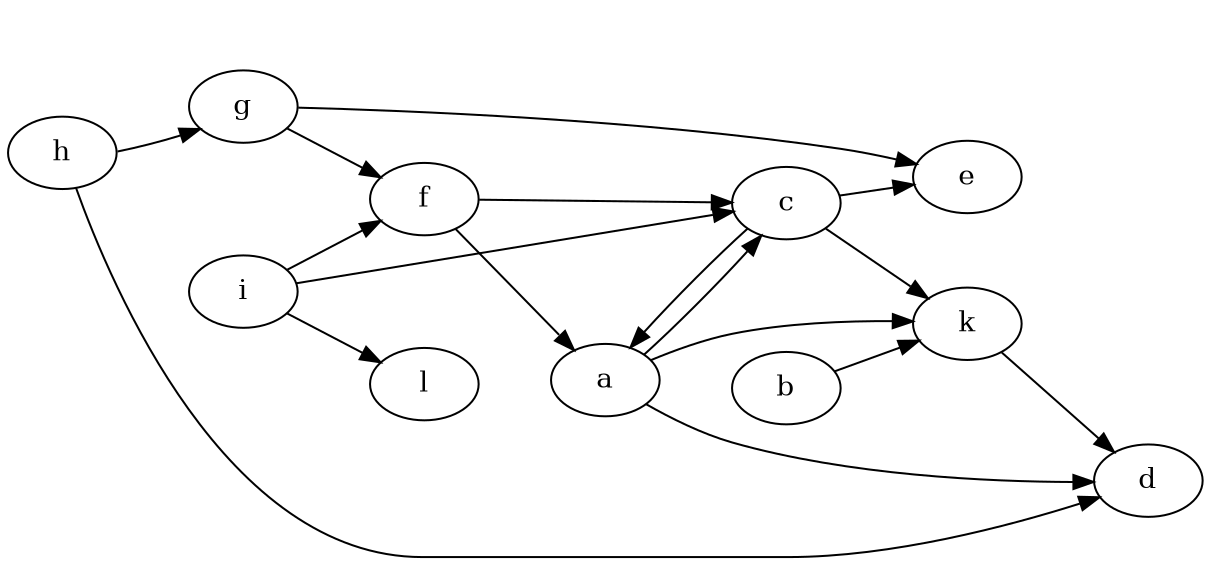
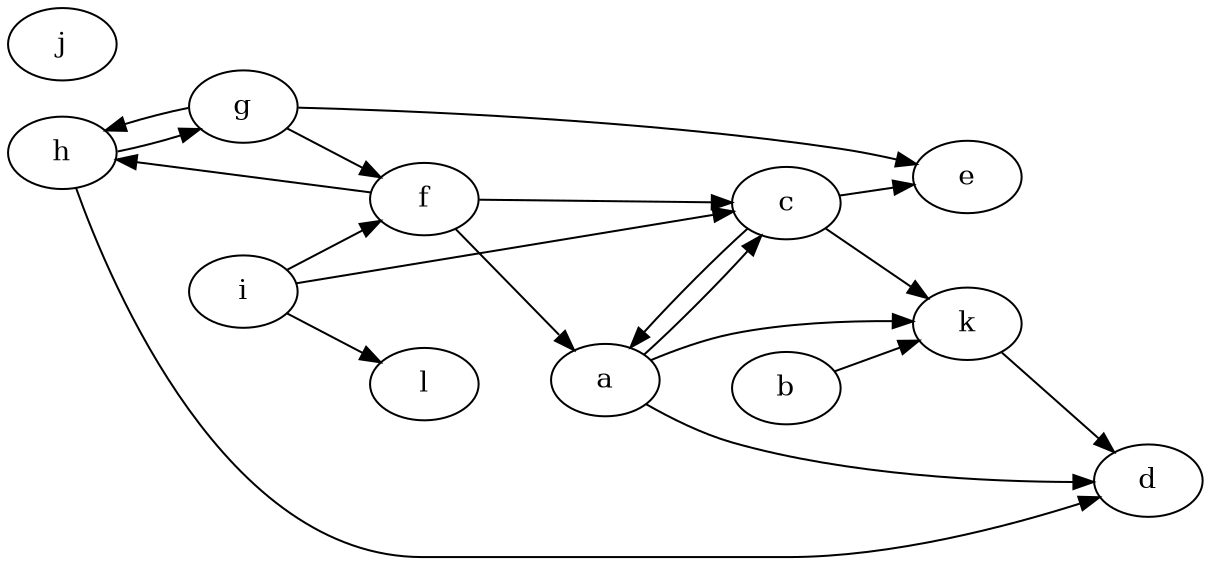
node "j": added
edge "g" -> "h": added
edge "f" -> "h": added
